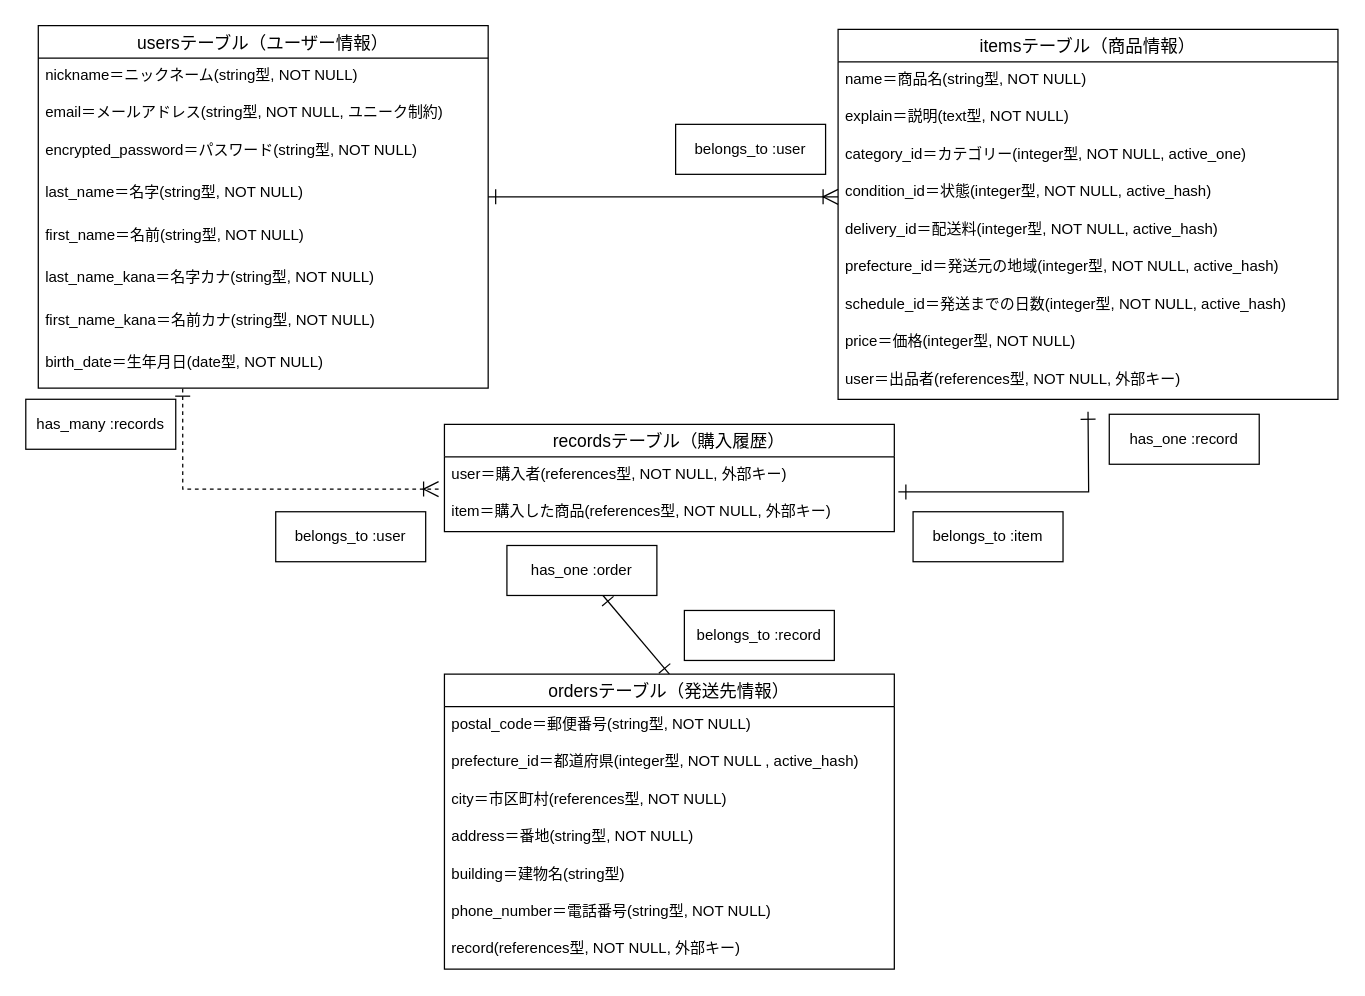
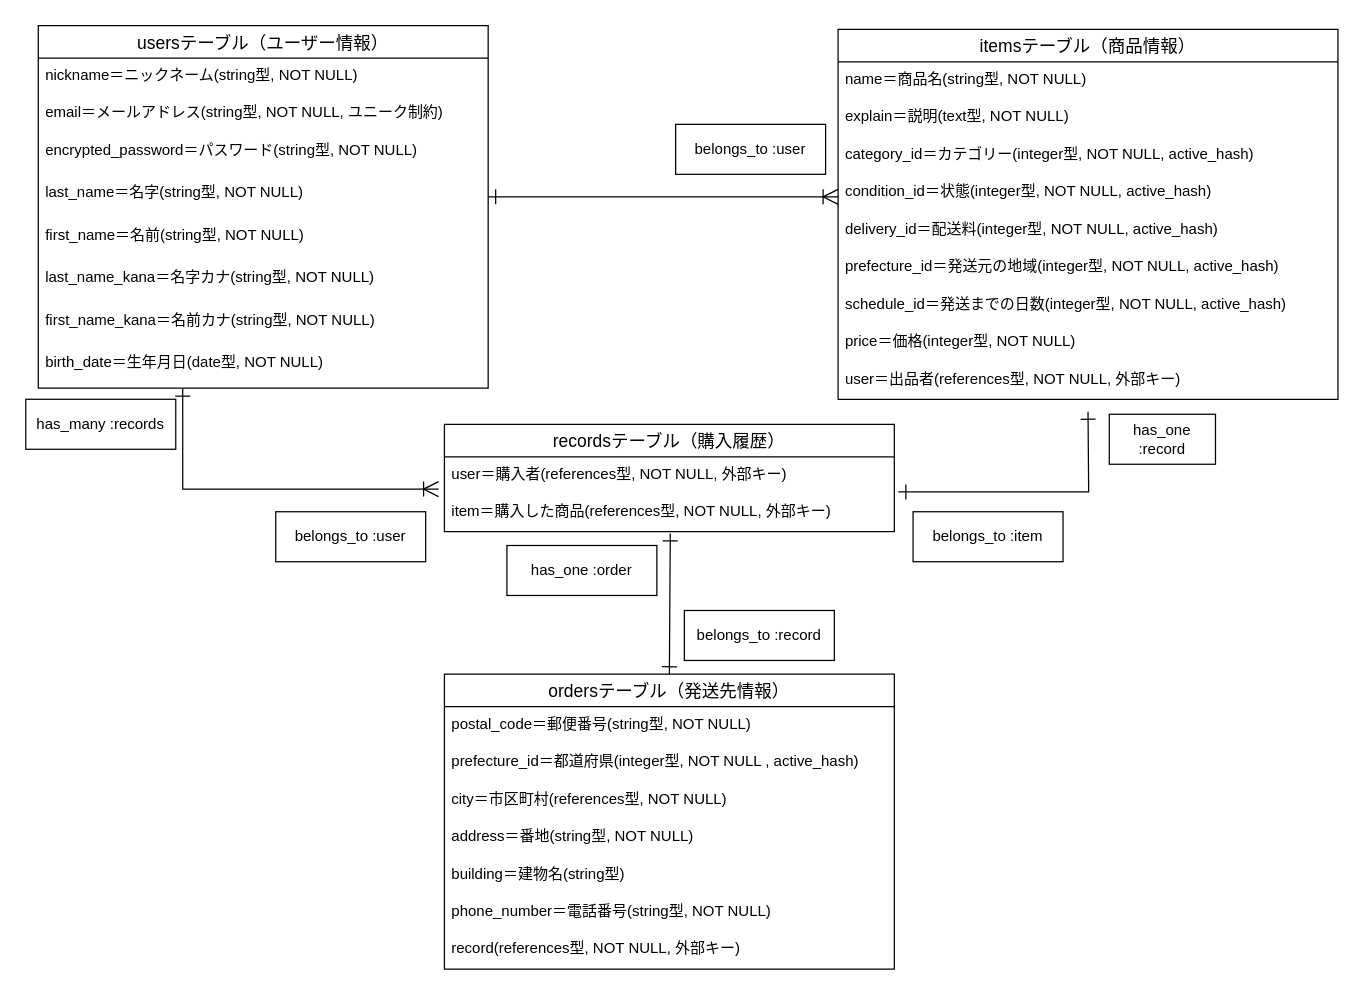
node "category_id＝カテゴリー(integer型, NOT NULL, active_one)": label "category_id＝カテゴリー(integer型, NOT NULL, active_one)" -> "category_id＝カテゴリー(integer型, NOT NULL, active_hash)"
node "has_one :record": size 150x50 -> 106x50
edge "birth_date＝生年月日(date型, NOT NULL)" -- "item＝購入した商品(references型, NOT NULL, 外部キー)": style dashed -> solid
edge "has_one :order" -- "ordersテーブル（発送先情報）": now "item＝購入した商品(references型, NOT NULL, 外部キー)" -- "ordersテーブル（発送先情報）"
